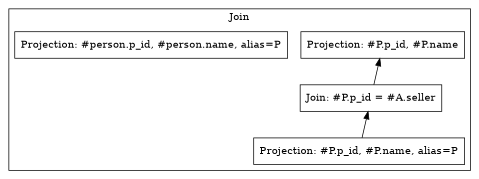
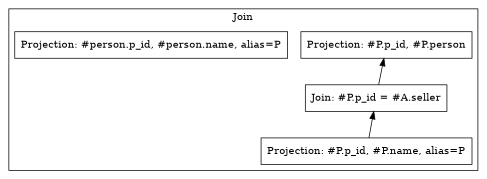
node "Projection: #P.p_id, #P.name": label "Projection: #P.p_id, #P.name" -> "Projection: #P.p_id, #P.person"
